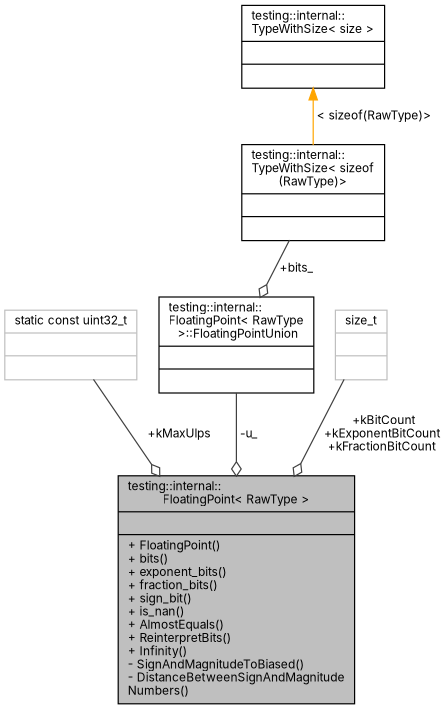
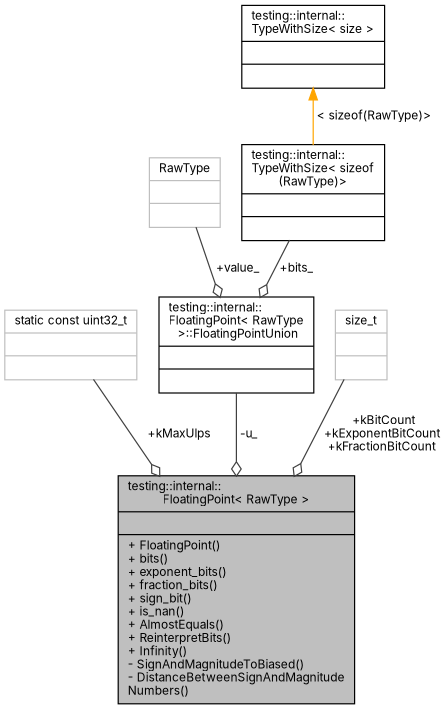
node "RawType": added
